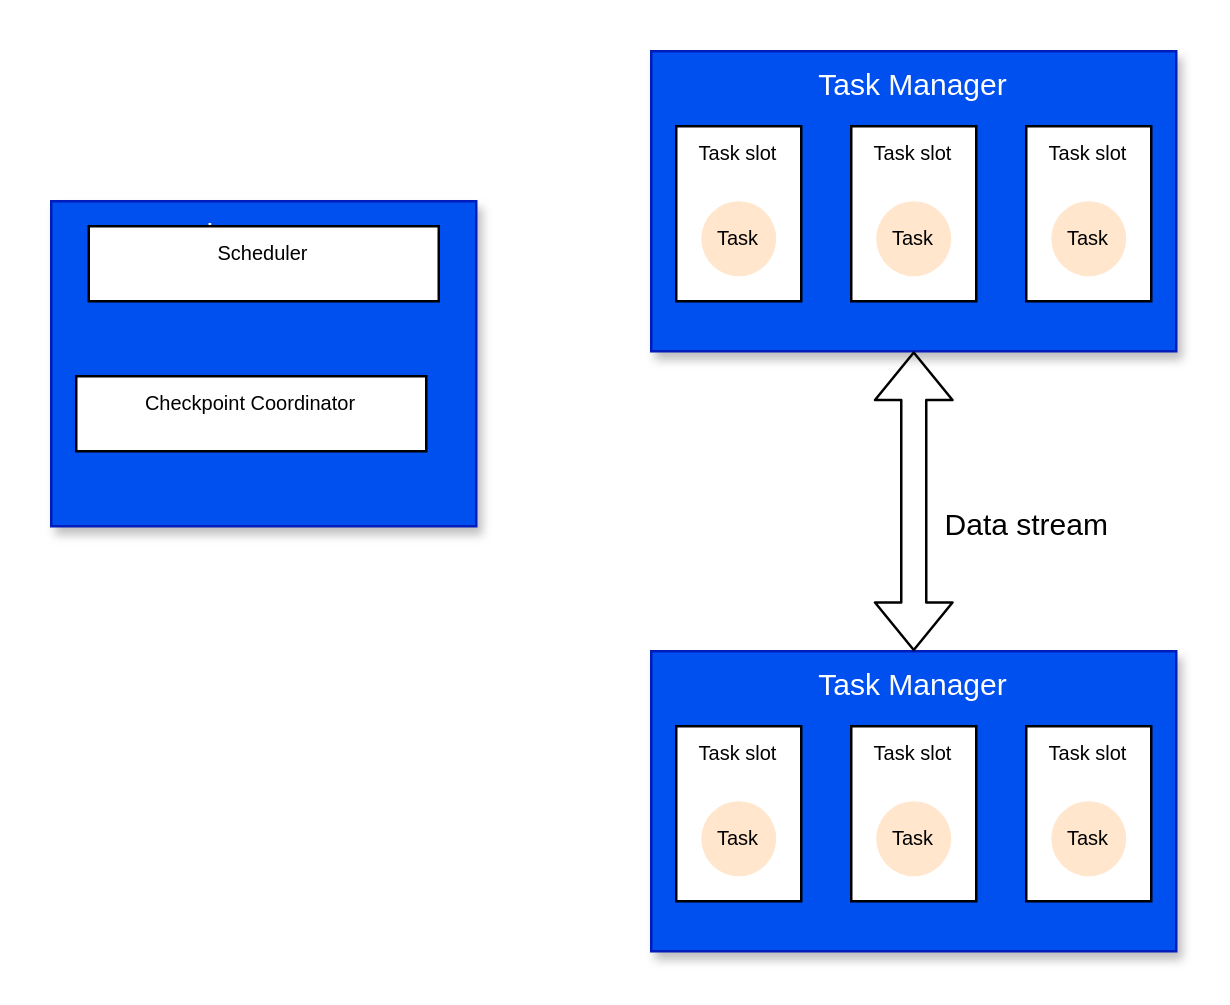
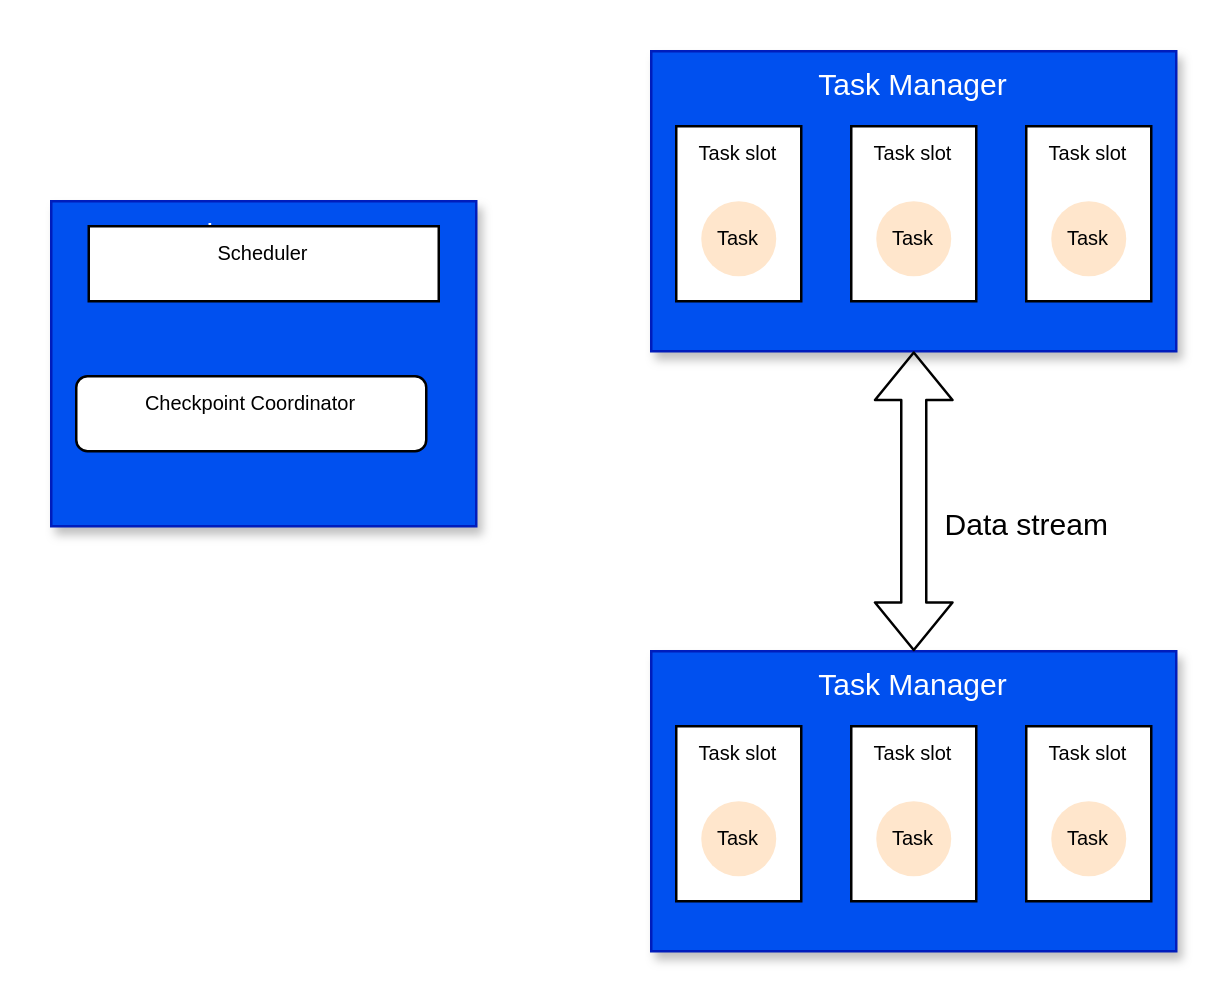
node "Checkpoint Coordinator": shape rectangle -> rounded rectangle
